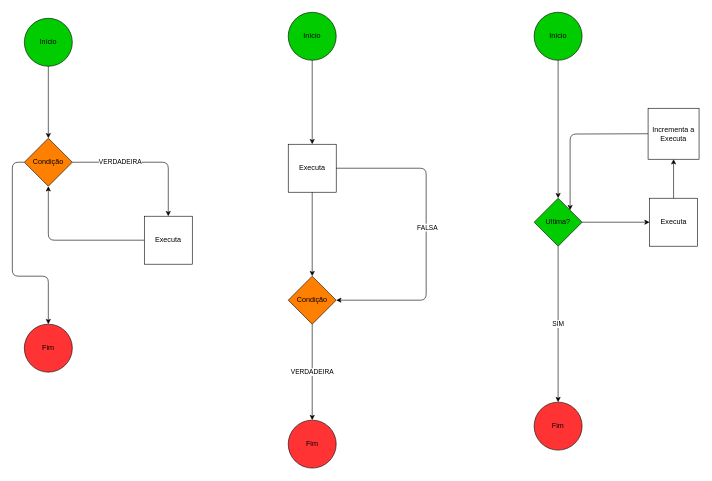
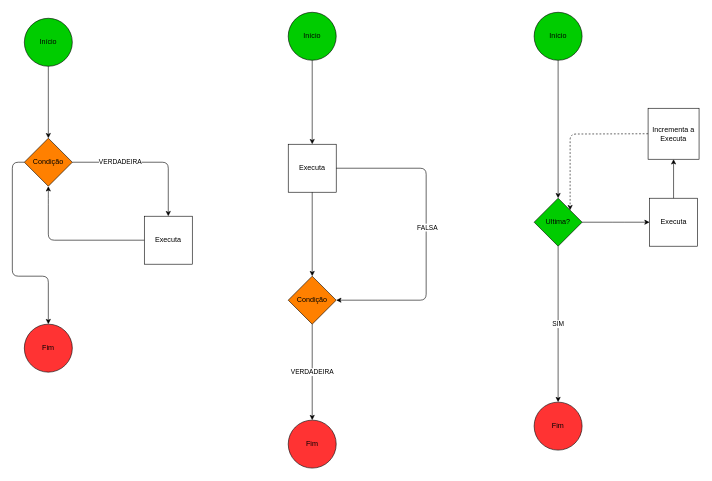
edge "Incrementa a Executa" -> "Ultima?": style solid -> dashed
